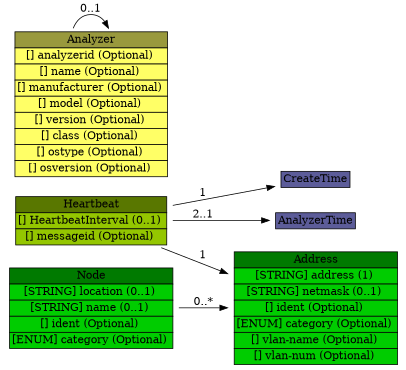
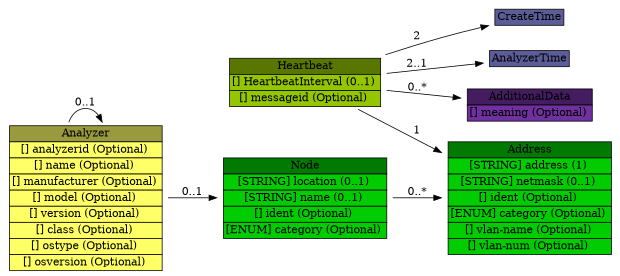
node "AdditionalData": added
edge "Heartbeat" -> "CreateTime": label "1" -> "2"
edge "Analyzer" -> "Node": added, label "0..1"
